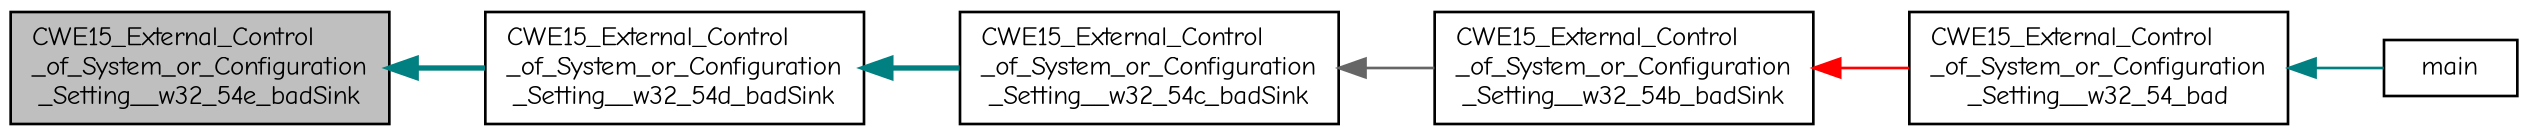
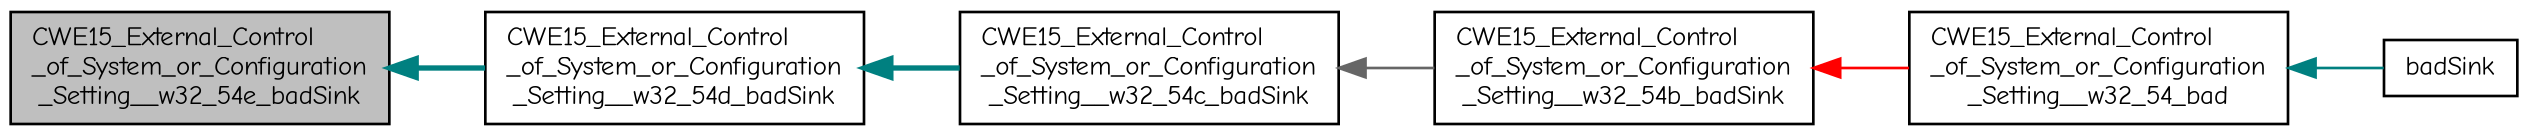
node "main": label "main" -> "badSink"
